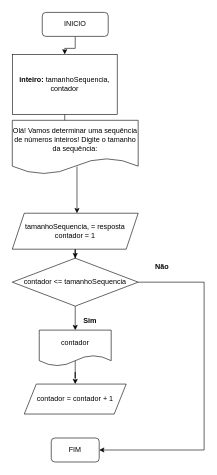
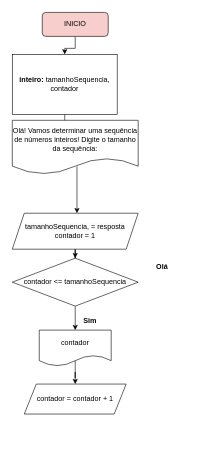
node "INICIO": fillcolor #ffffff -> #f8cecc
node "Não": label "Não" -> "Olá"
edge "contador <= tamanhoSequencia" -> "FIM": removed
node "FIM": removed
